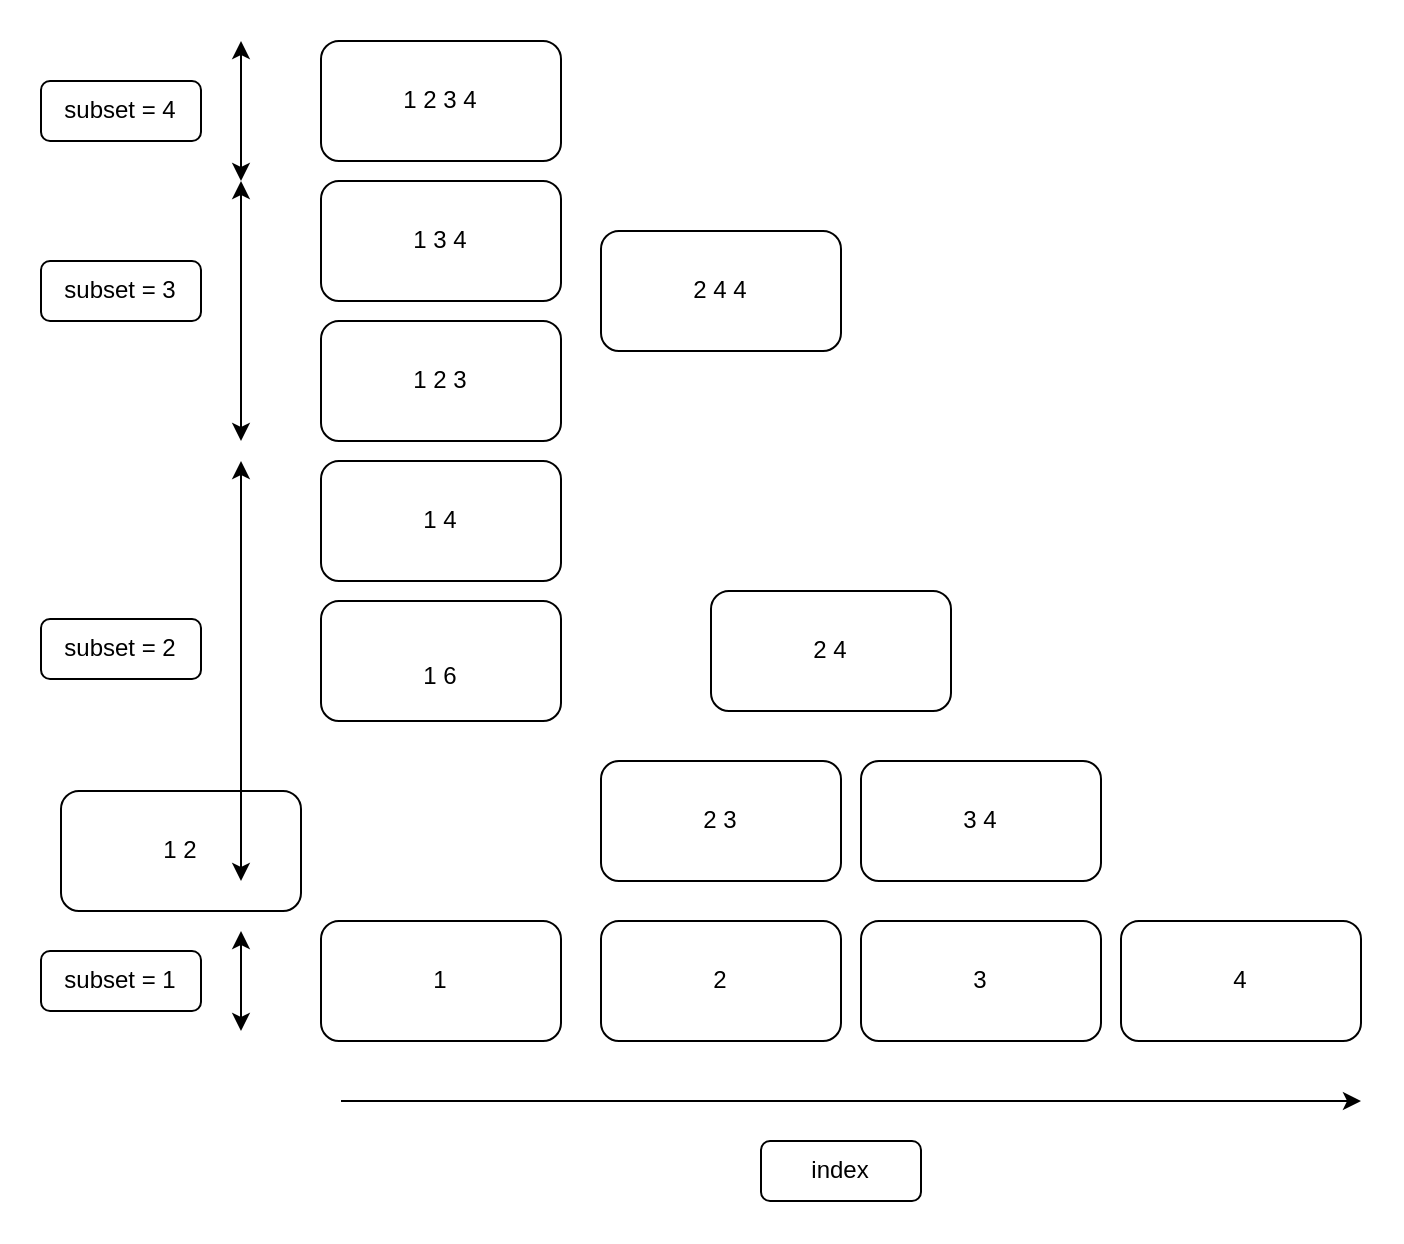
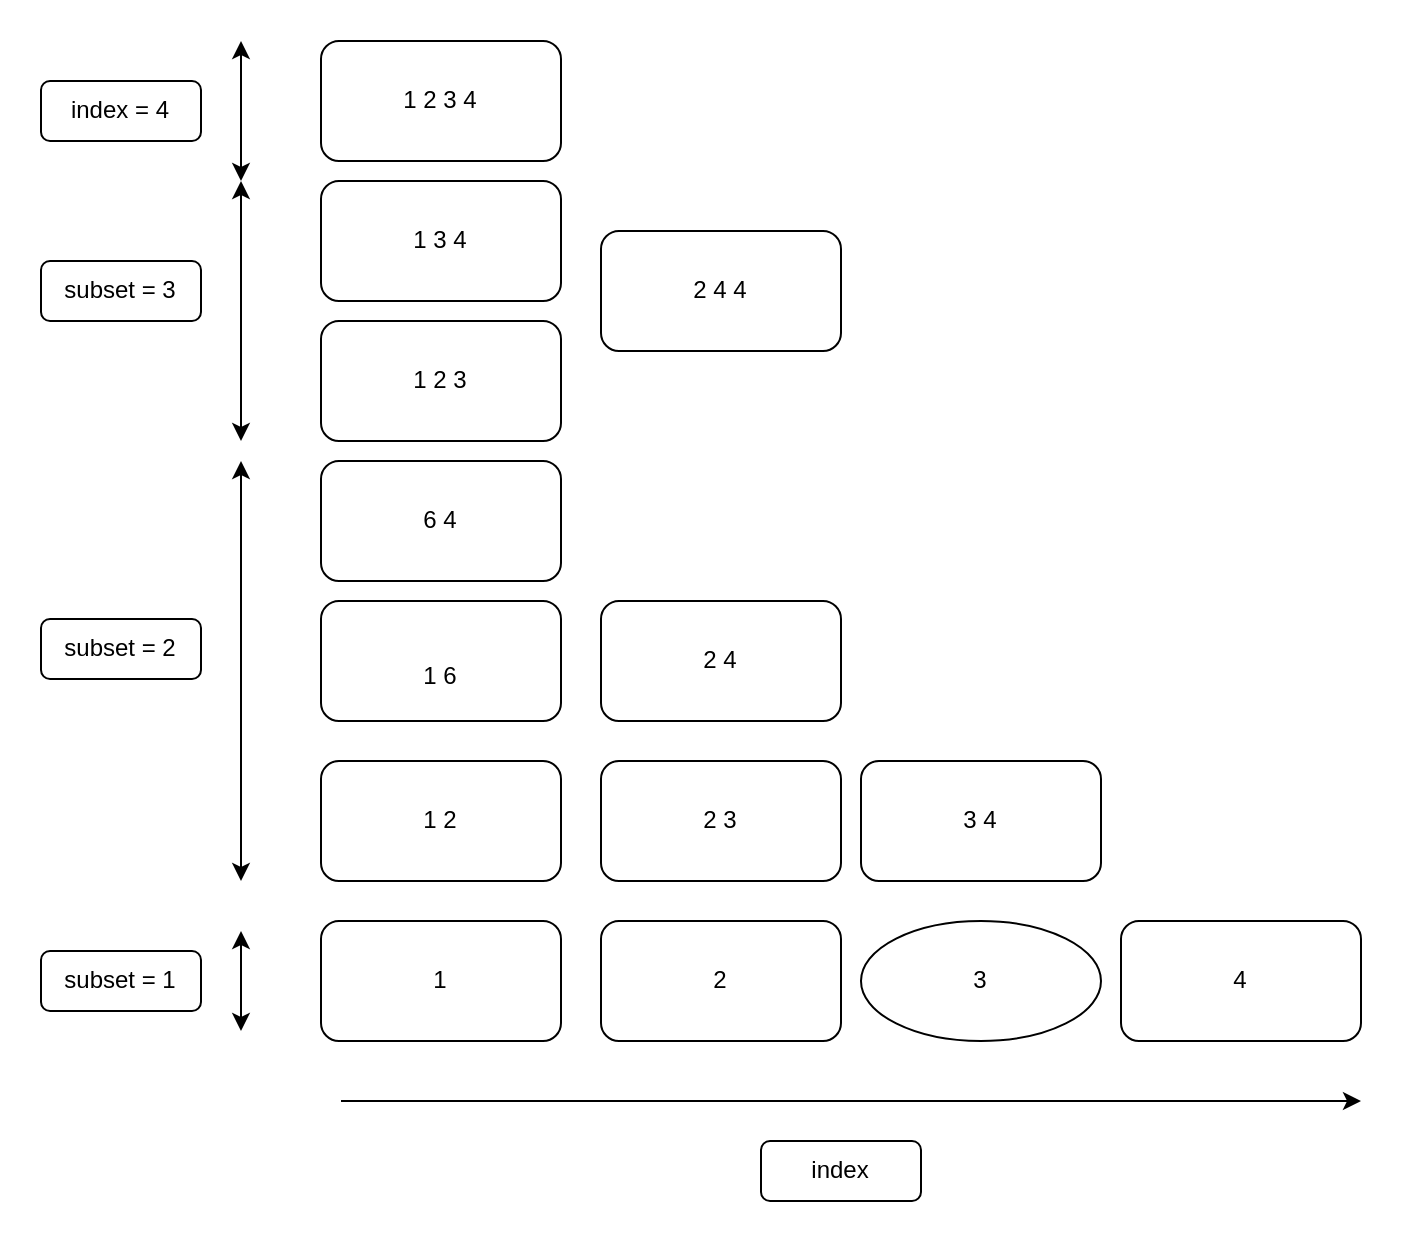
node "subset = 4": label "subset = 4" -> "index = 4"
node "1 4": label "1 4" -> "6 4"
node "2 4": moved (831, 651) -> (721, 661)
node "1 2": moved (181, 851) -> (441, 821)
node "3": shape rounded rectangle -> ellipse
